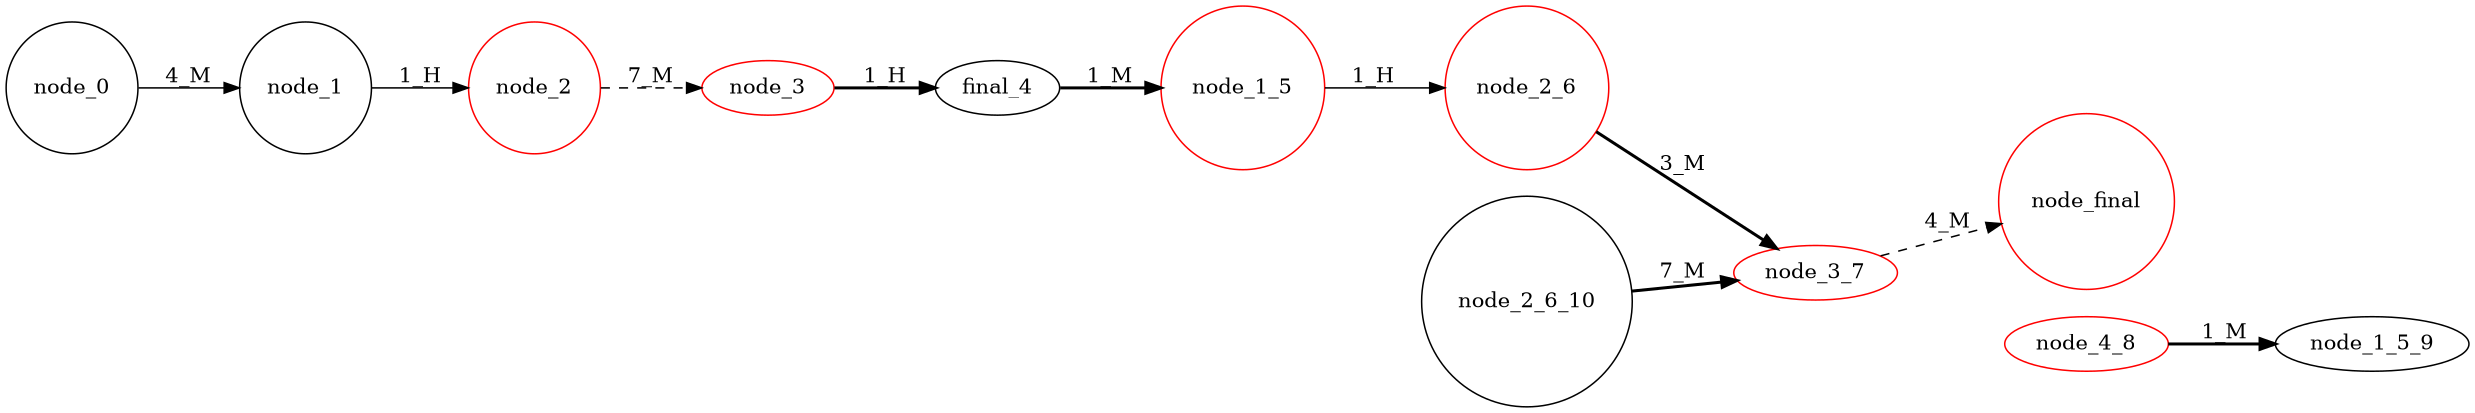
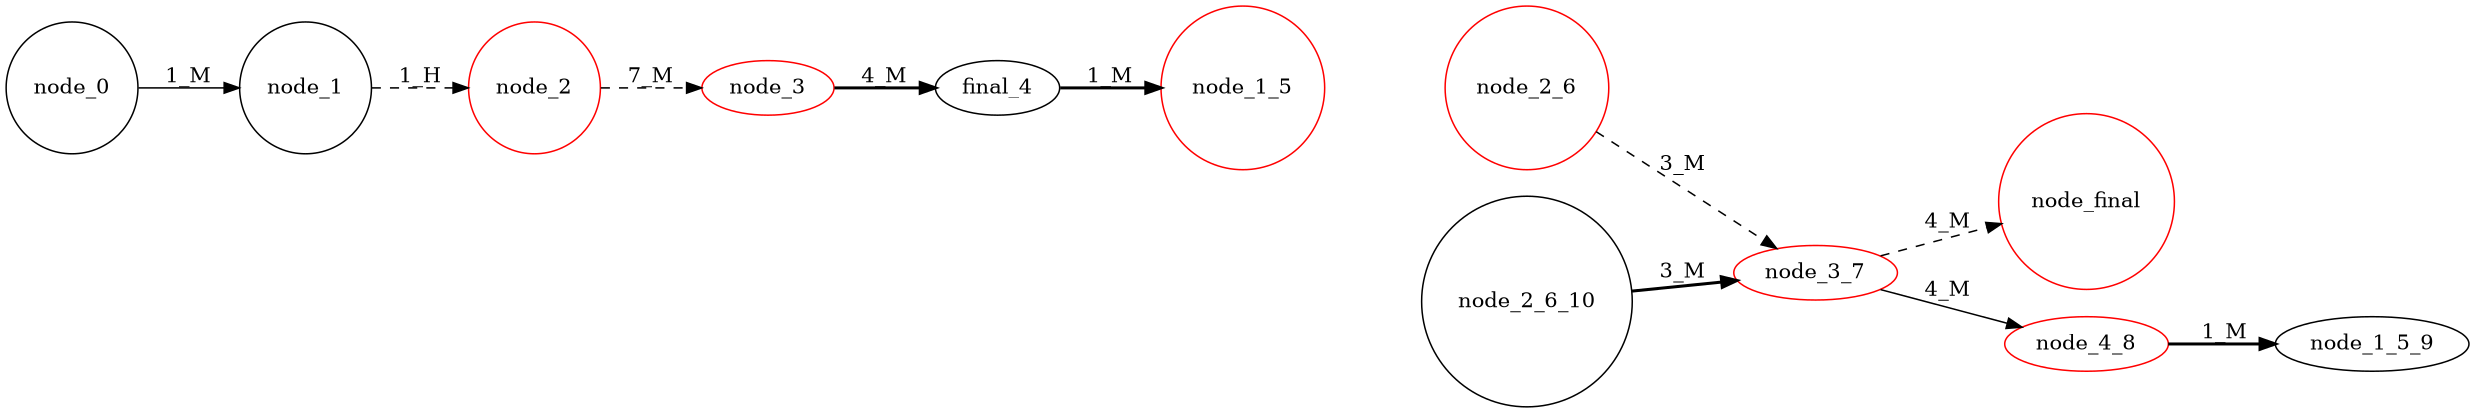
edge "node_0" -> "node_1": label "4_M" -> "1_M"
edge "node_3" -> "final_4": label "1_H" -> "4_M"
edge "node_1" -> "node_2": style solid -> dashed
edge "node_1_5" -> "node_2_6": removed, label "1_H"
edge "node_2_6" -> "node_3_7": style bold -> dashed
edge "node_2_6_10" -> "node_3_7": label "7_M" -> "3_M"
edge "node_3_7" -> "node_4_8": added, label "4_M"
